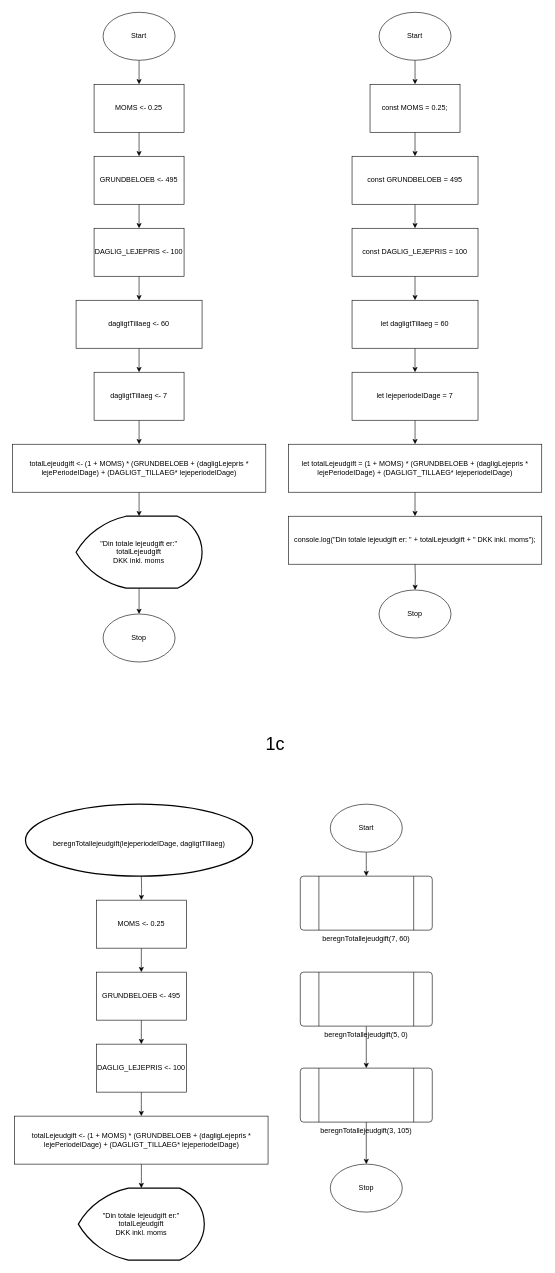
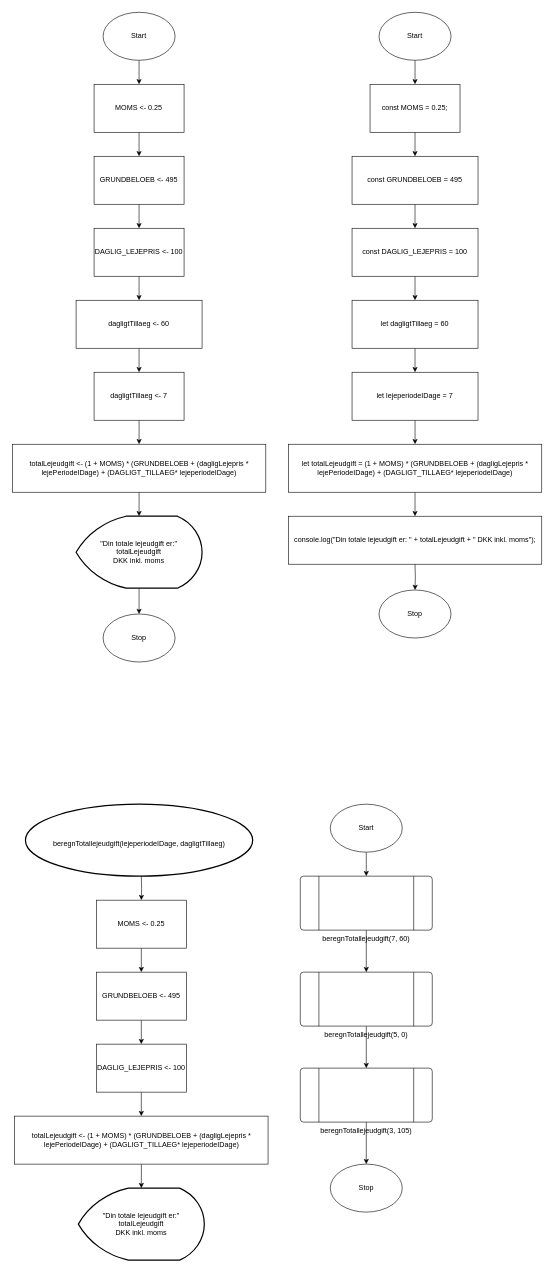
node "1c": removed
edge "beregnTotallejeudgift(7, 60)" -> "beregnTotallejeudgift(5, 0)": added
